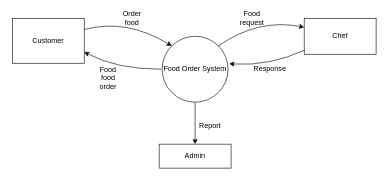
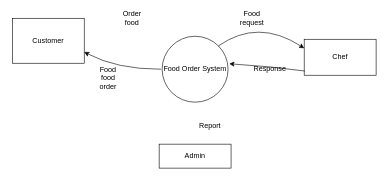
edge "Customer" -> "Food Order System": removed
node "Chef": moved (341, 36) -> (341, 57)
edge "Food Order System" -> "Admin": removed
